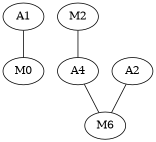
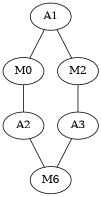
edge "A1" -- "M2": added
node "A4": label "A4" -> "A3"
edge "M0" -- "A2": added
